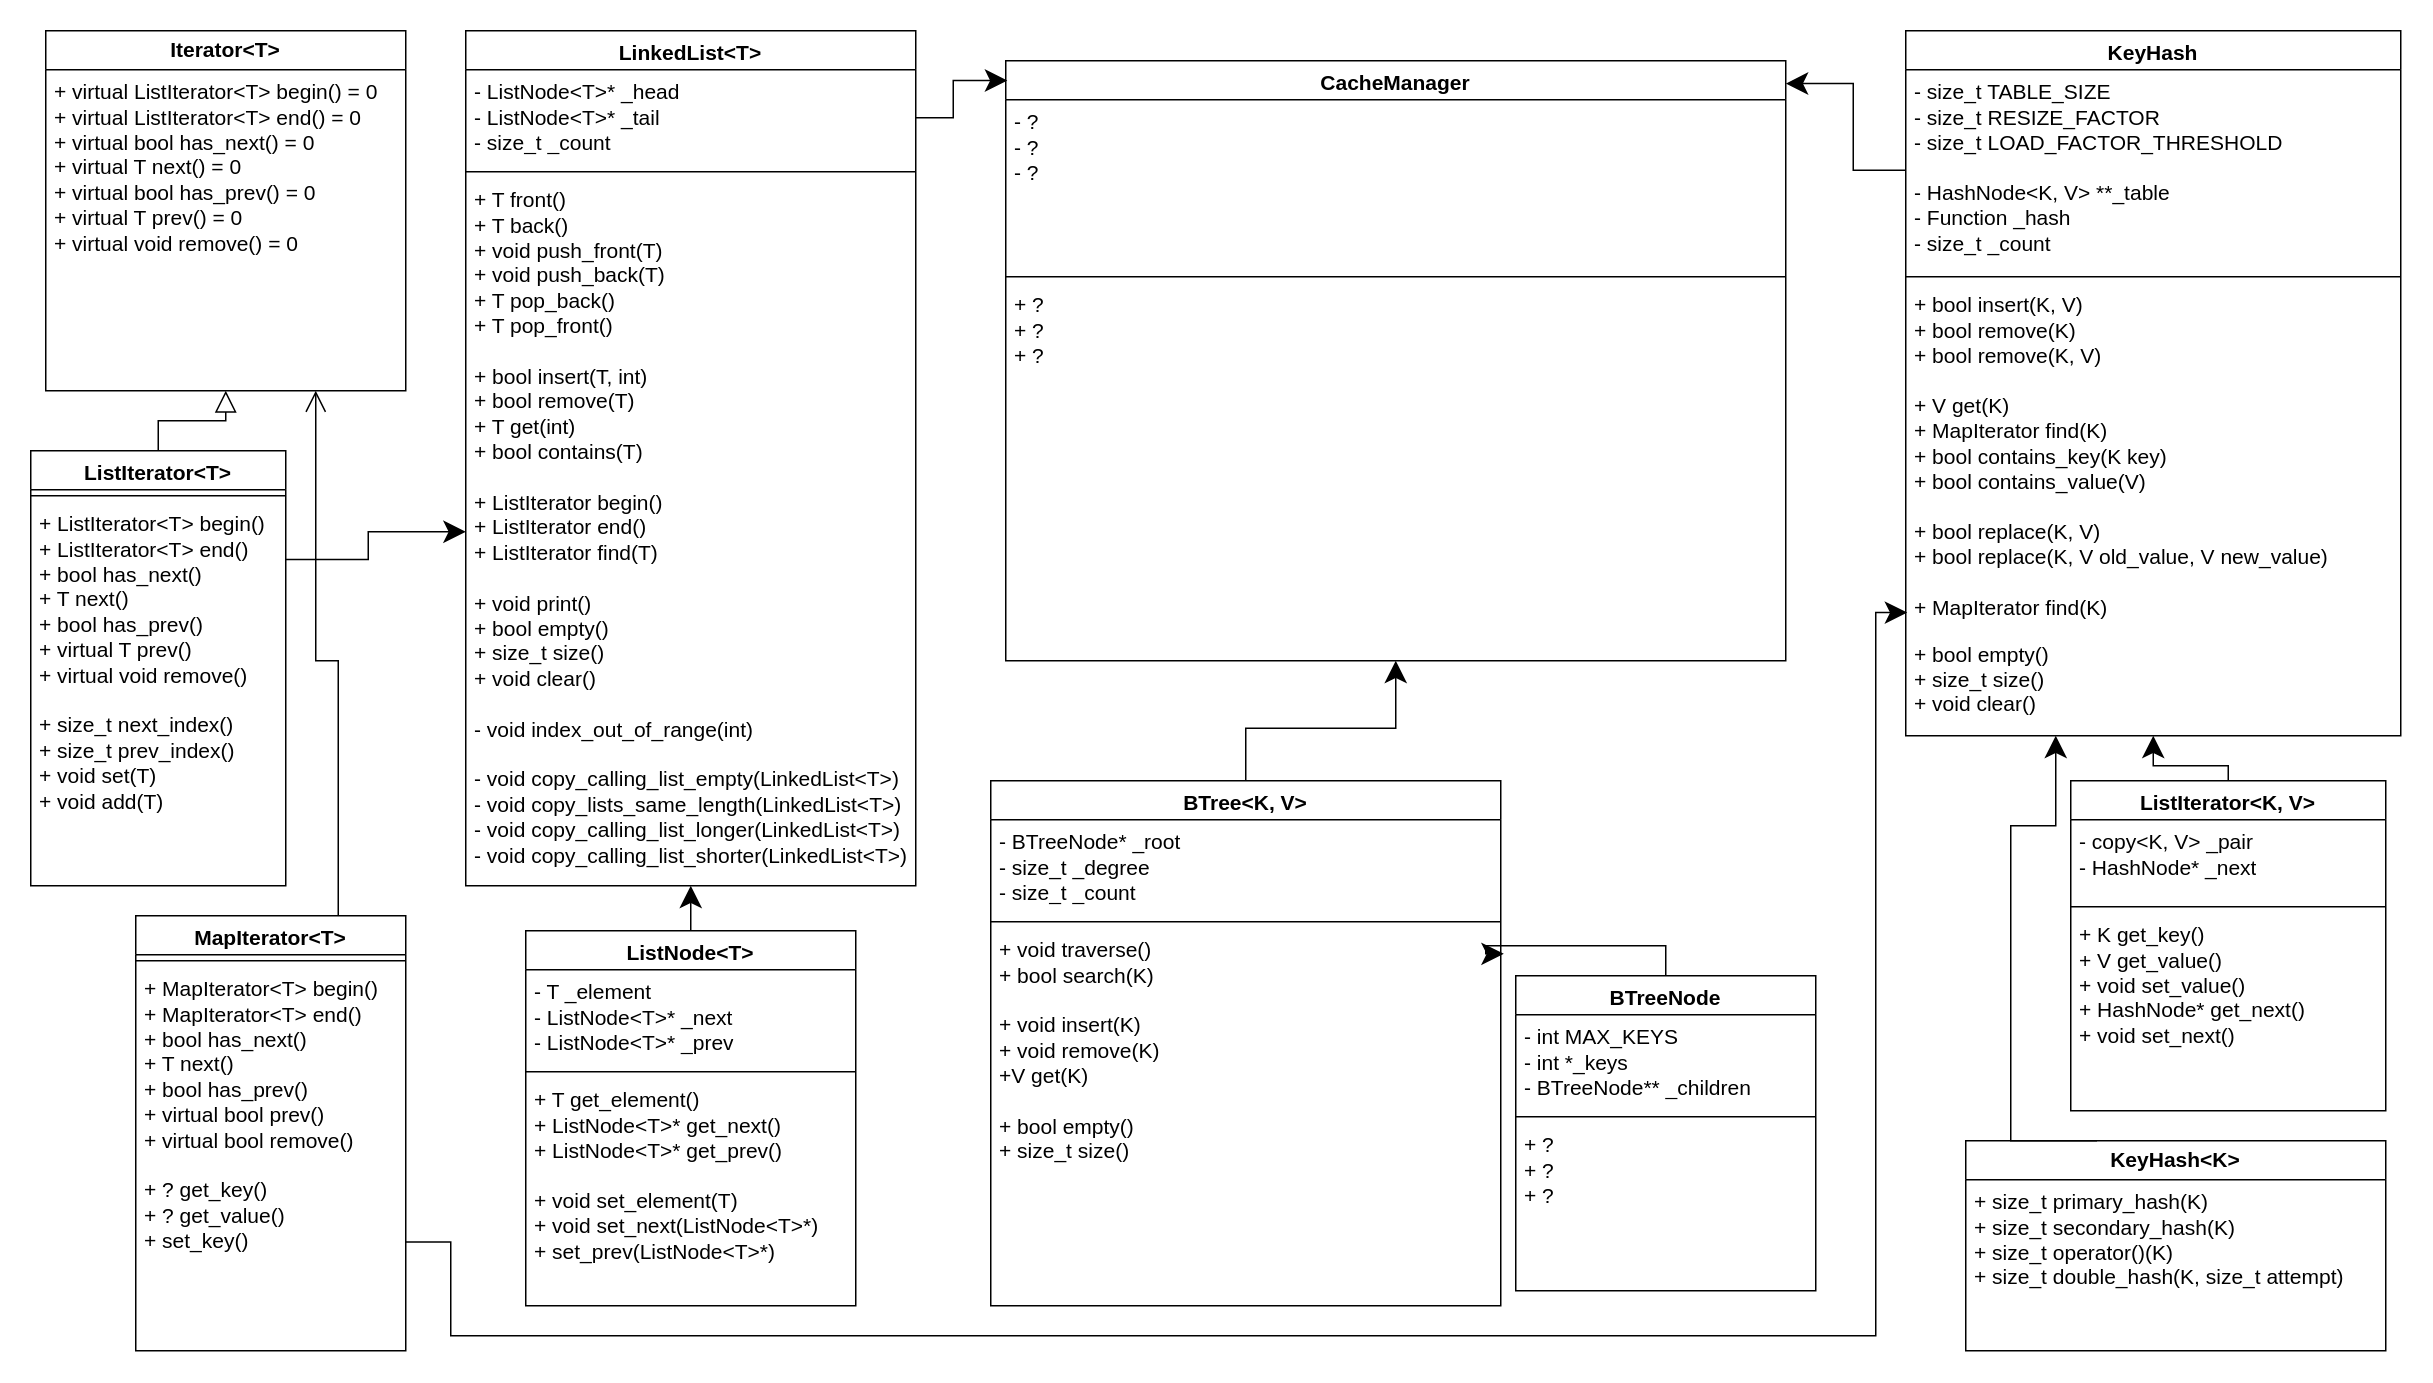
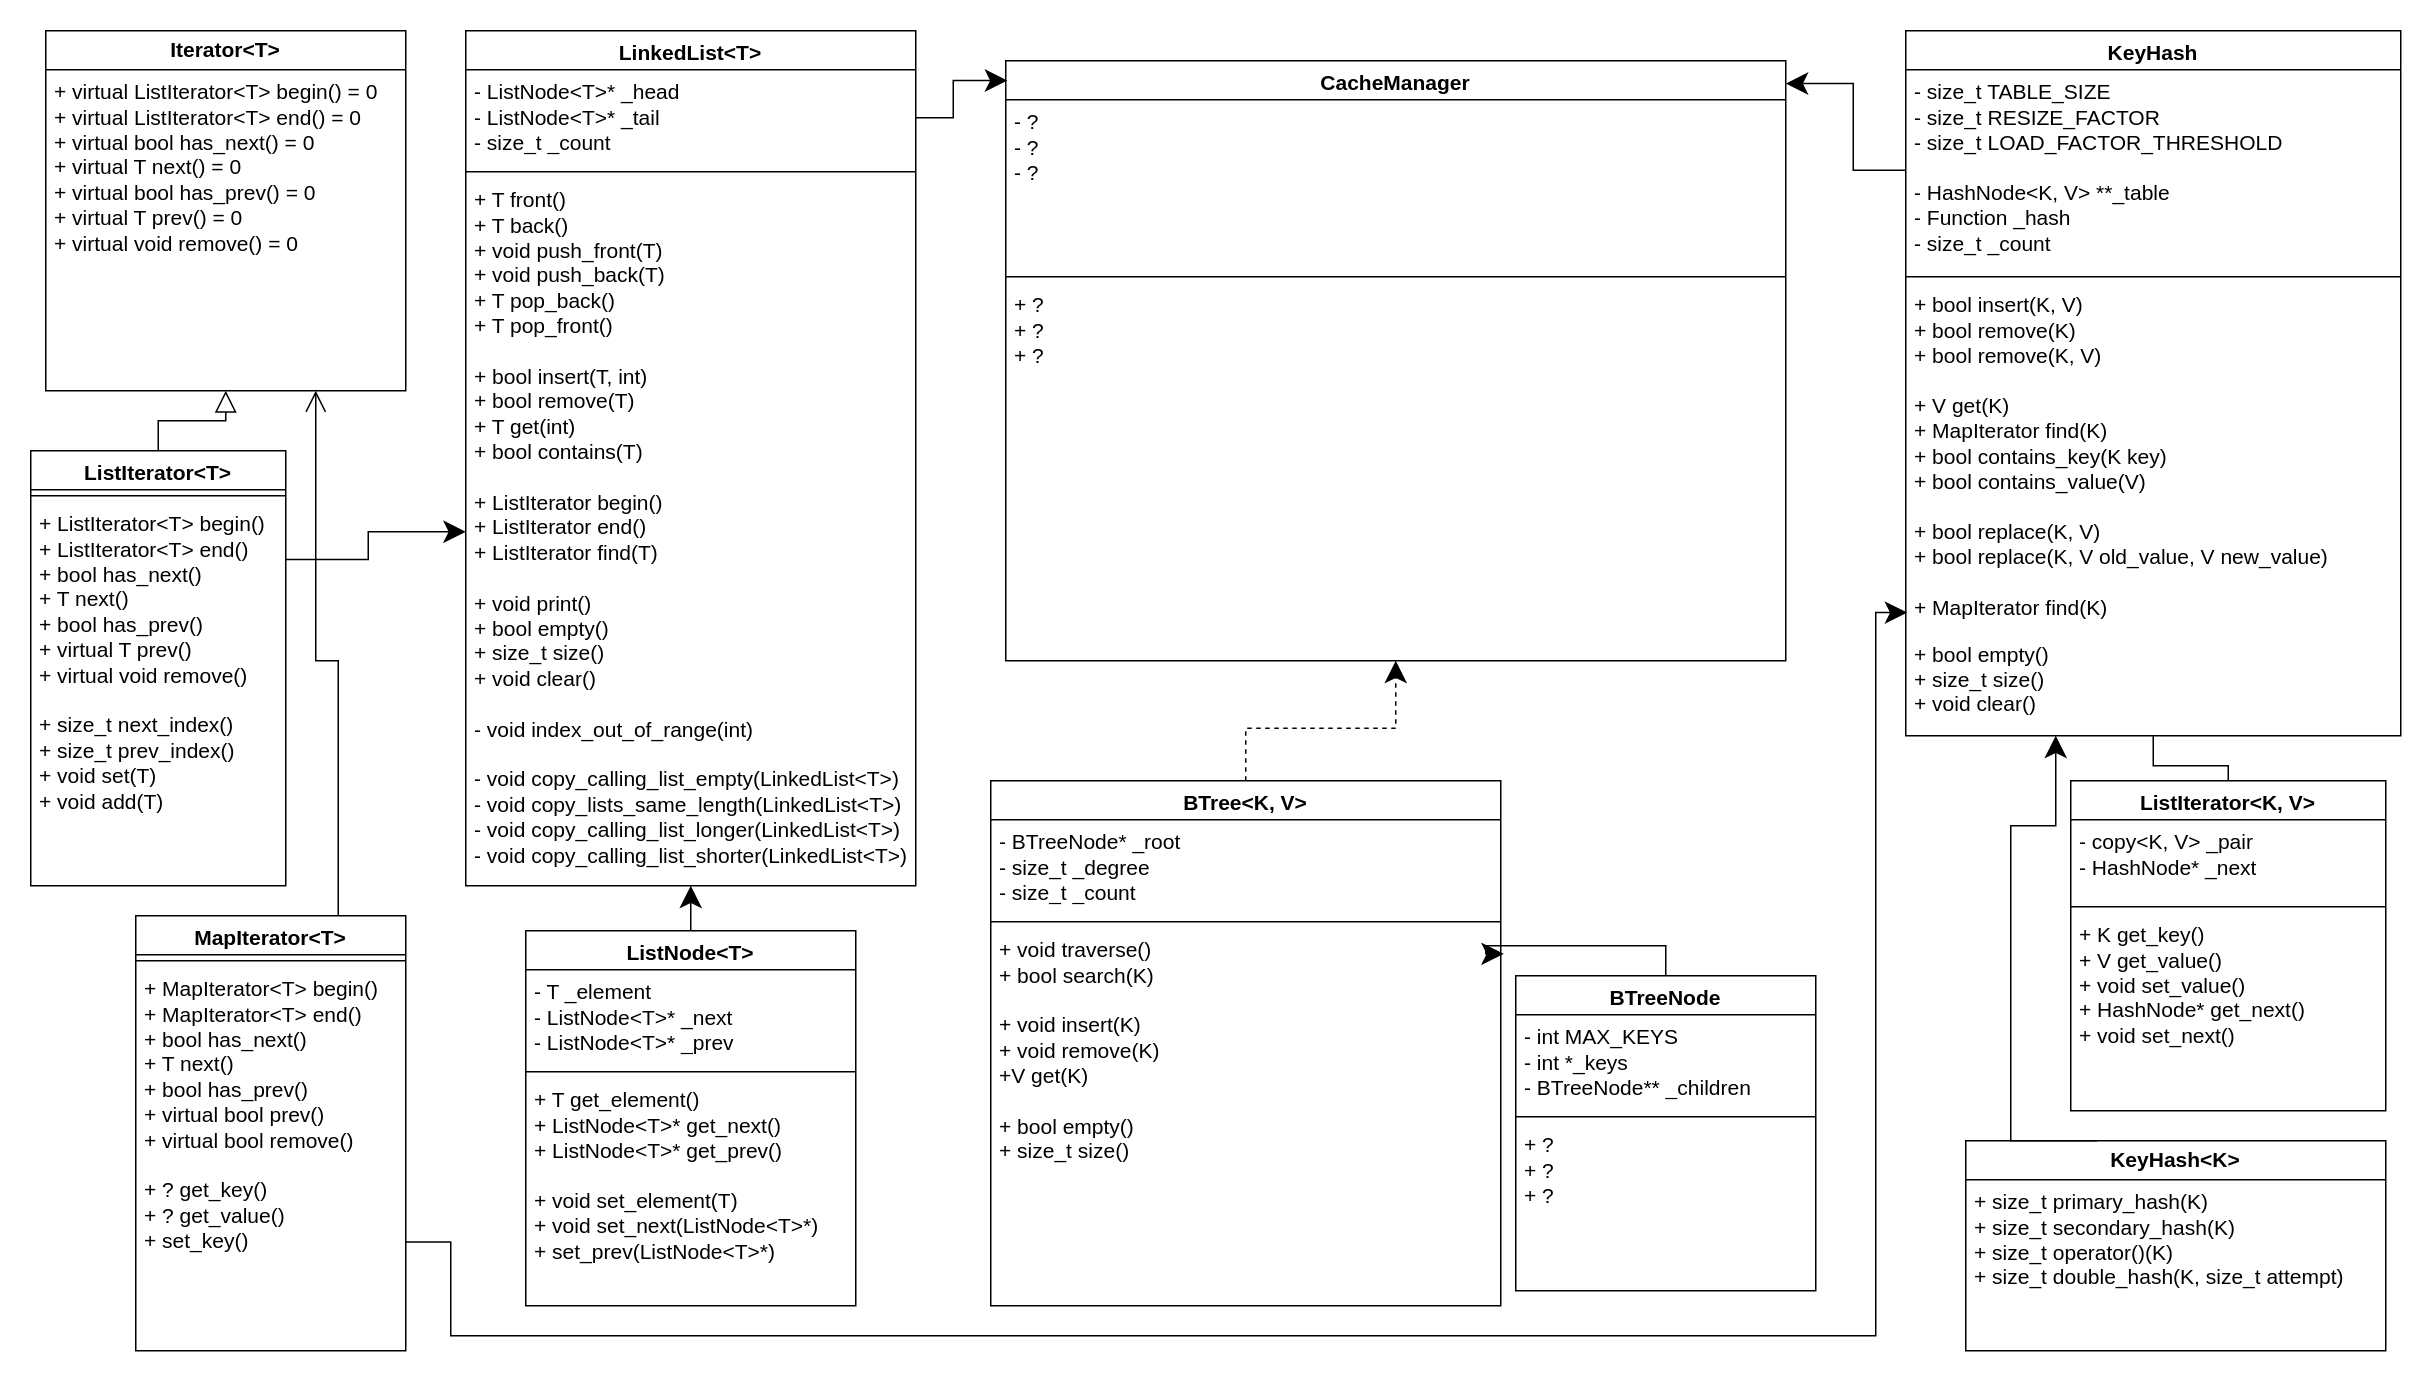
edge "BTree<K, V>" -> "CacheManager": style solid -> dashed
edge "ListIterator<K, V>" -> "KeyHash": arrowhead classic -> none
